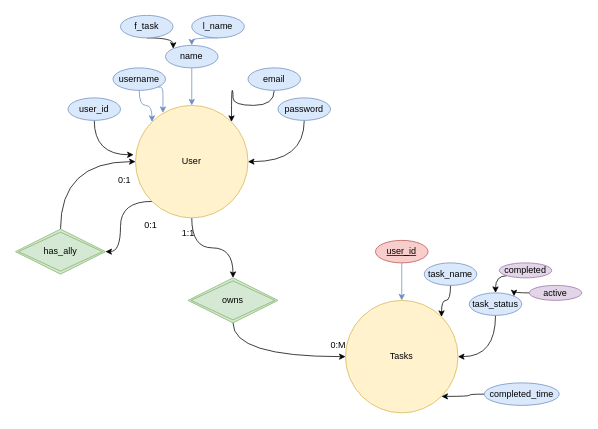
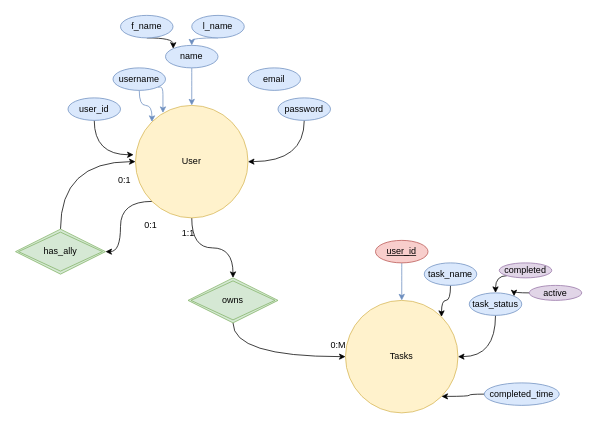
node "f_task": label "f_task" -> "f_name"
edge "email" -> "User": removed
